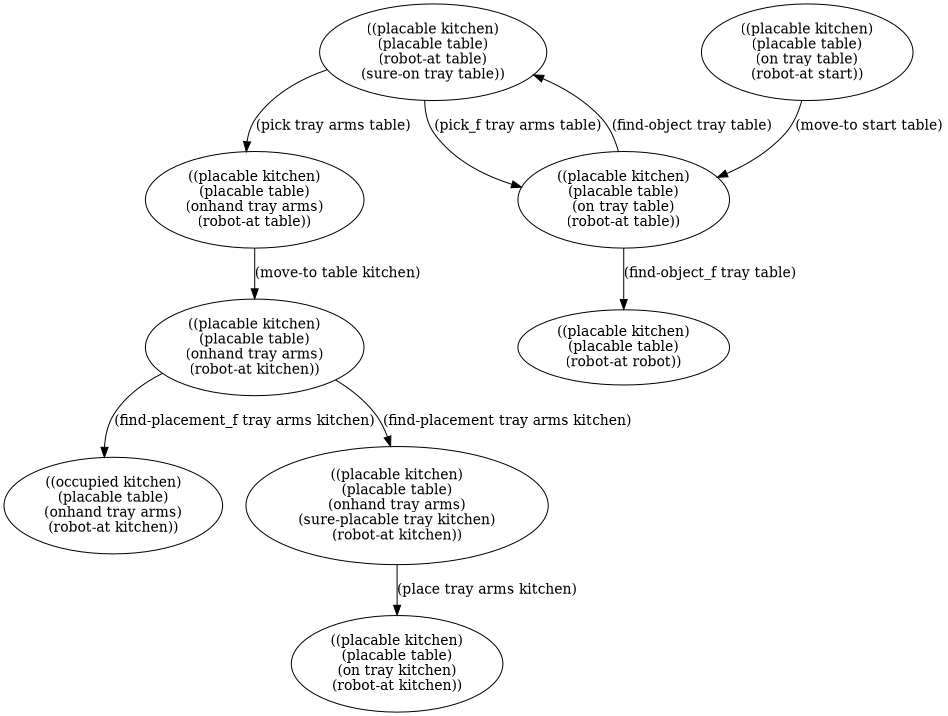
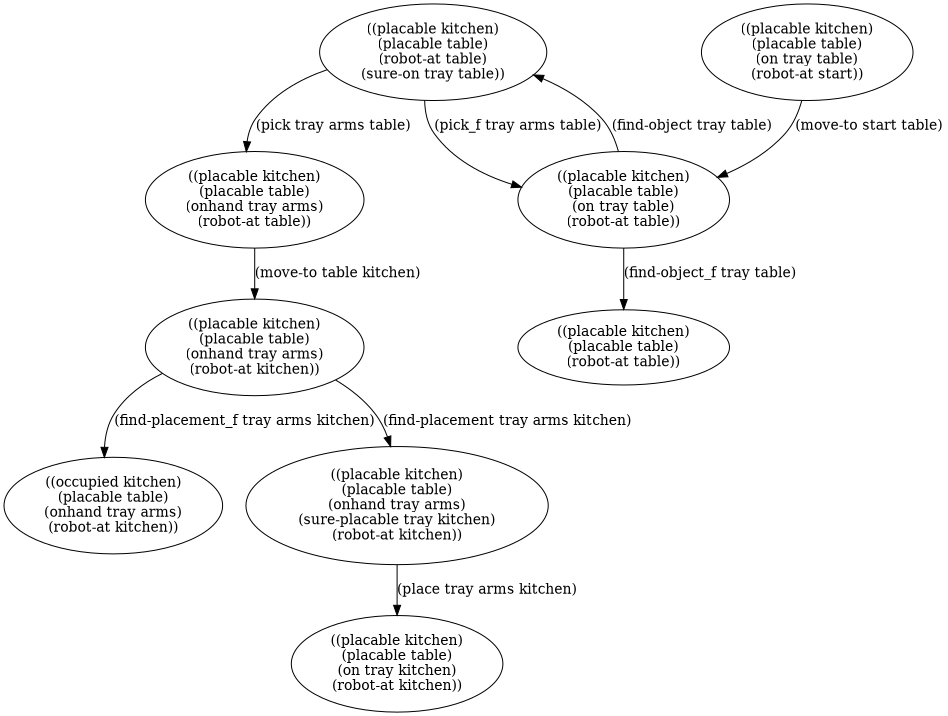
node "((placable kitchen) (placable table) (robot-at robot))": label "((placable kitchen) (placable table) (robot-at robot))" -> "((placable kitchen) (placable table) (robot-at table))"
